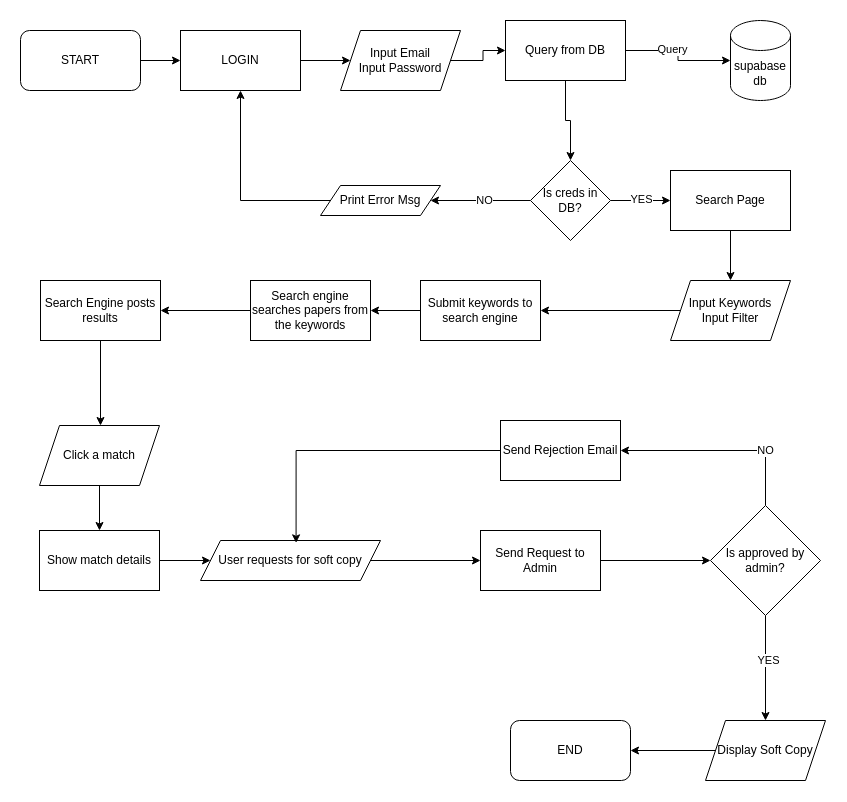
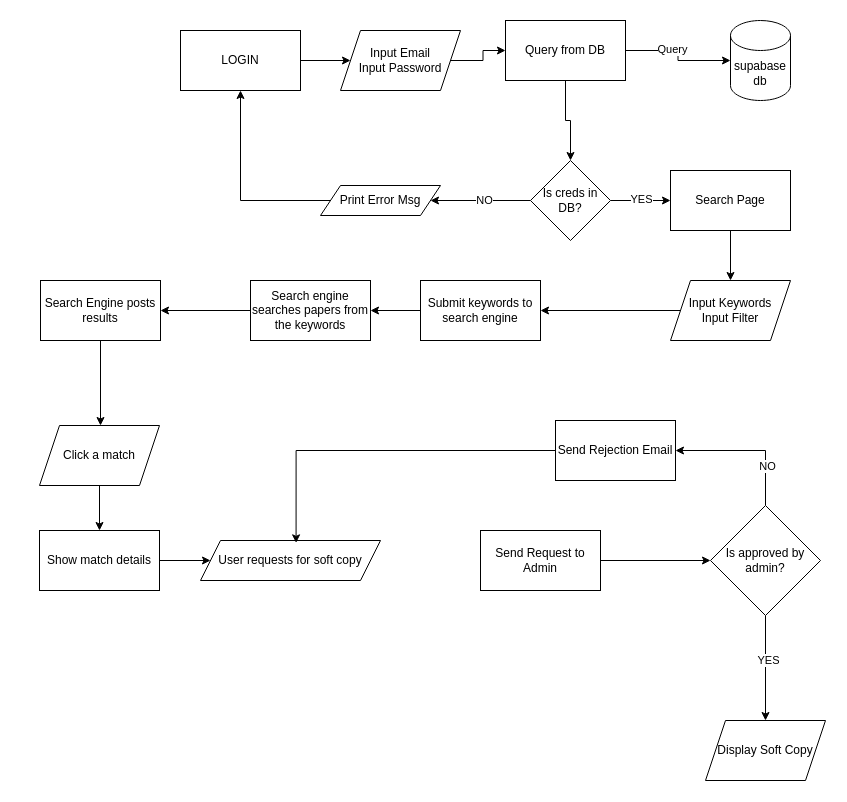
node "START": removed
edge "START" -> "LOGIN": removed
node "Send Rejection Email": moved (561, 451) -> (616, 451)
edge "User requests for soft copy" -> "Send Request to Admin": removed
node "END": removed
edge "Display Soft Copy" -> "END": removed
